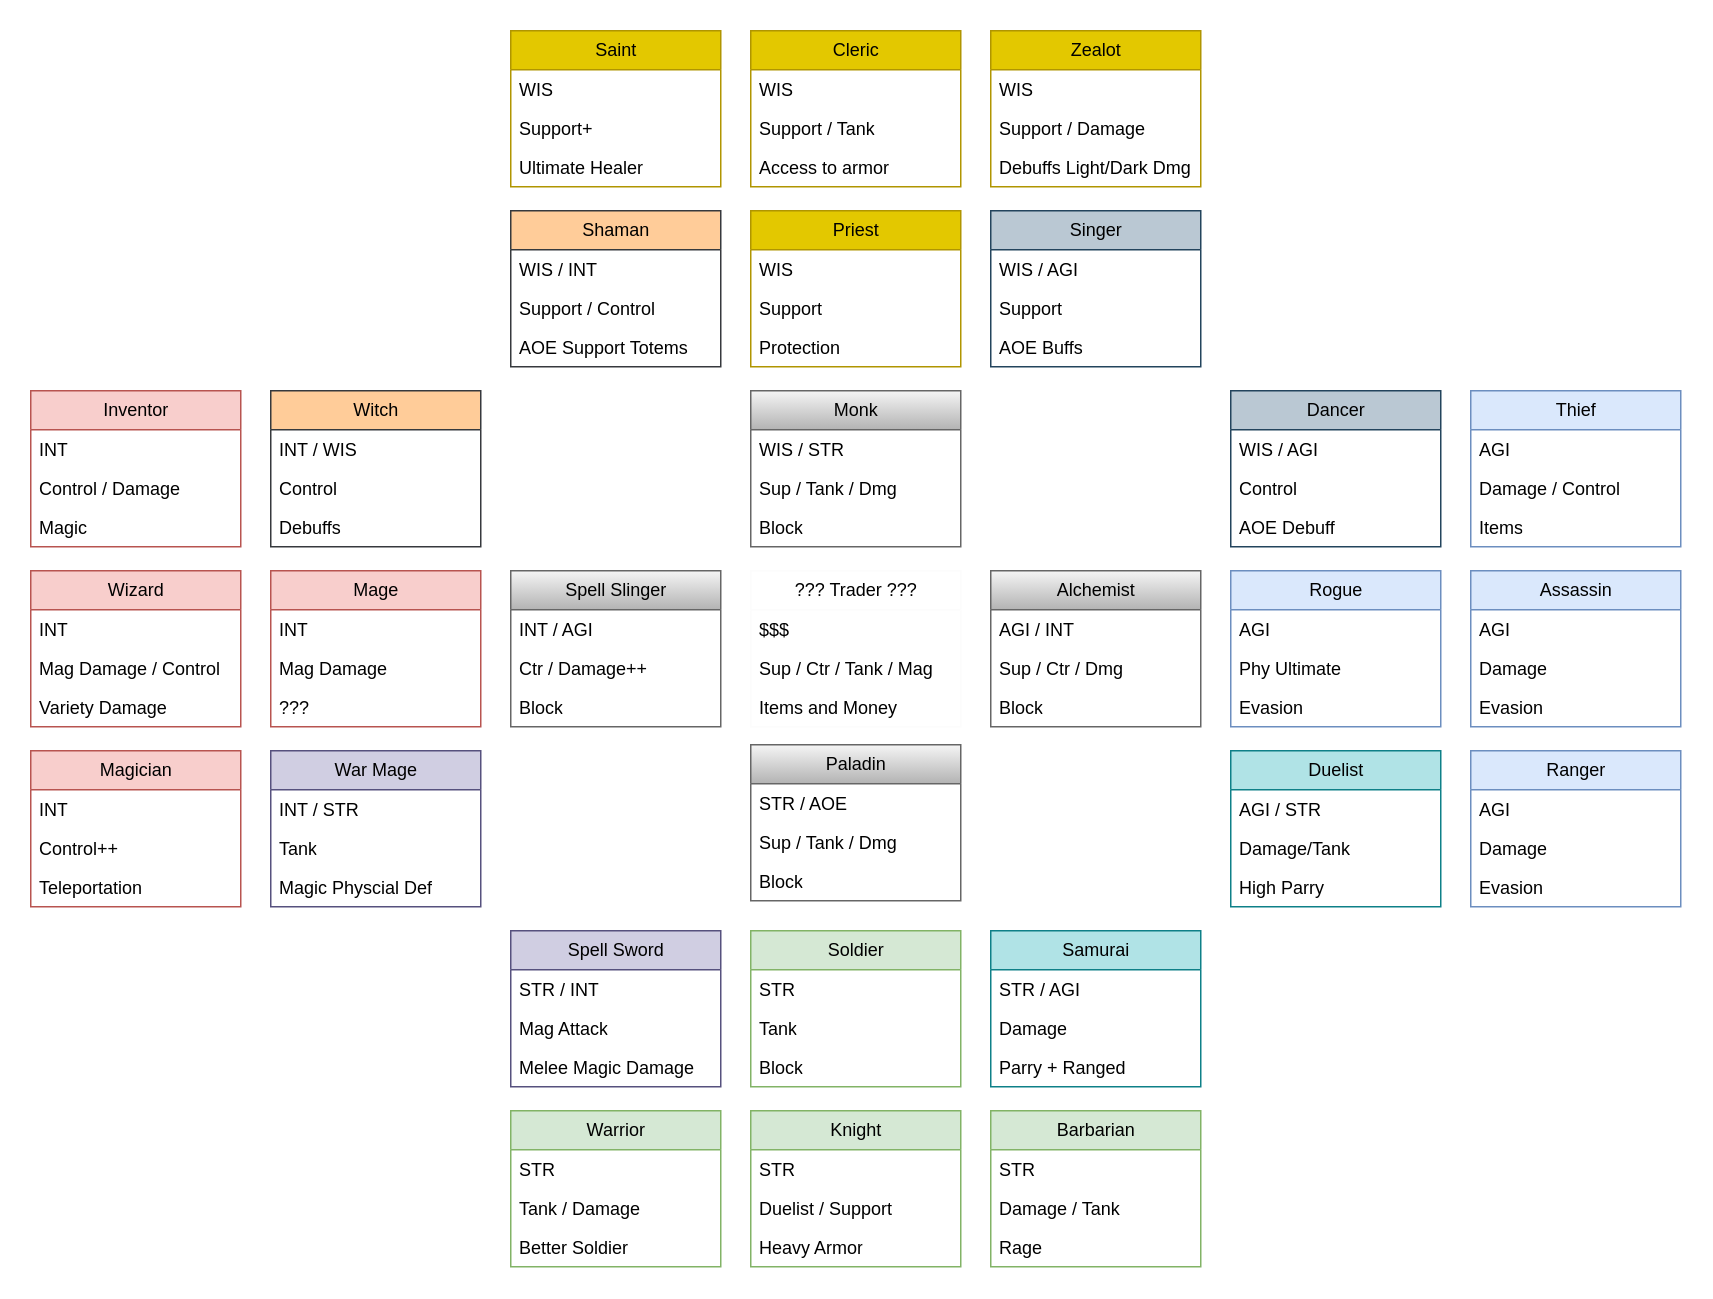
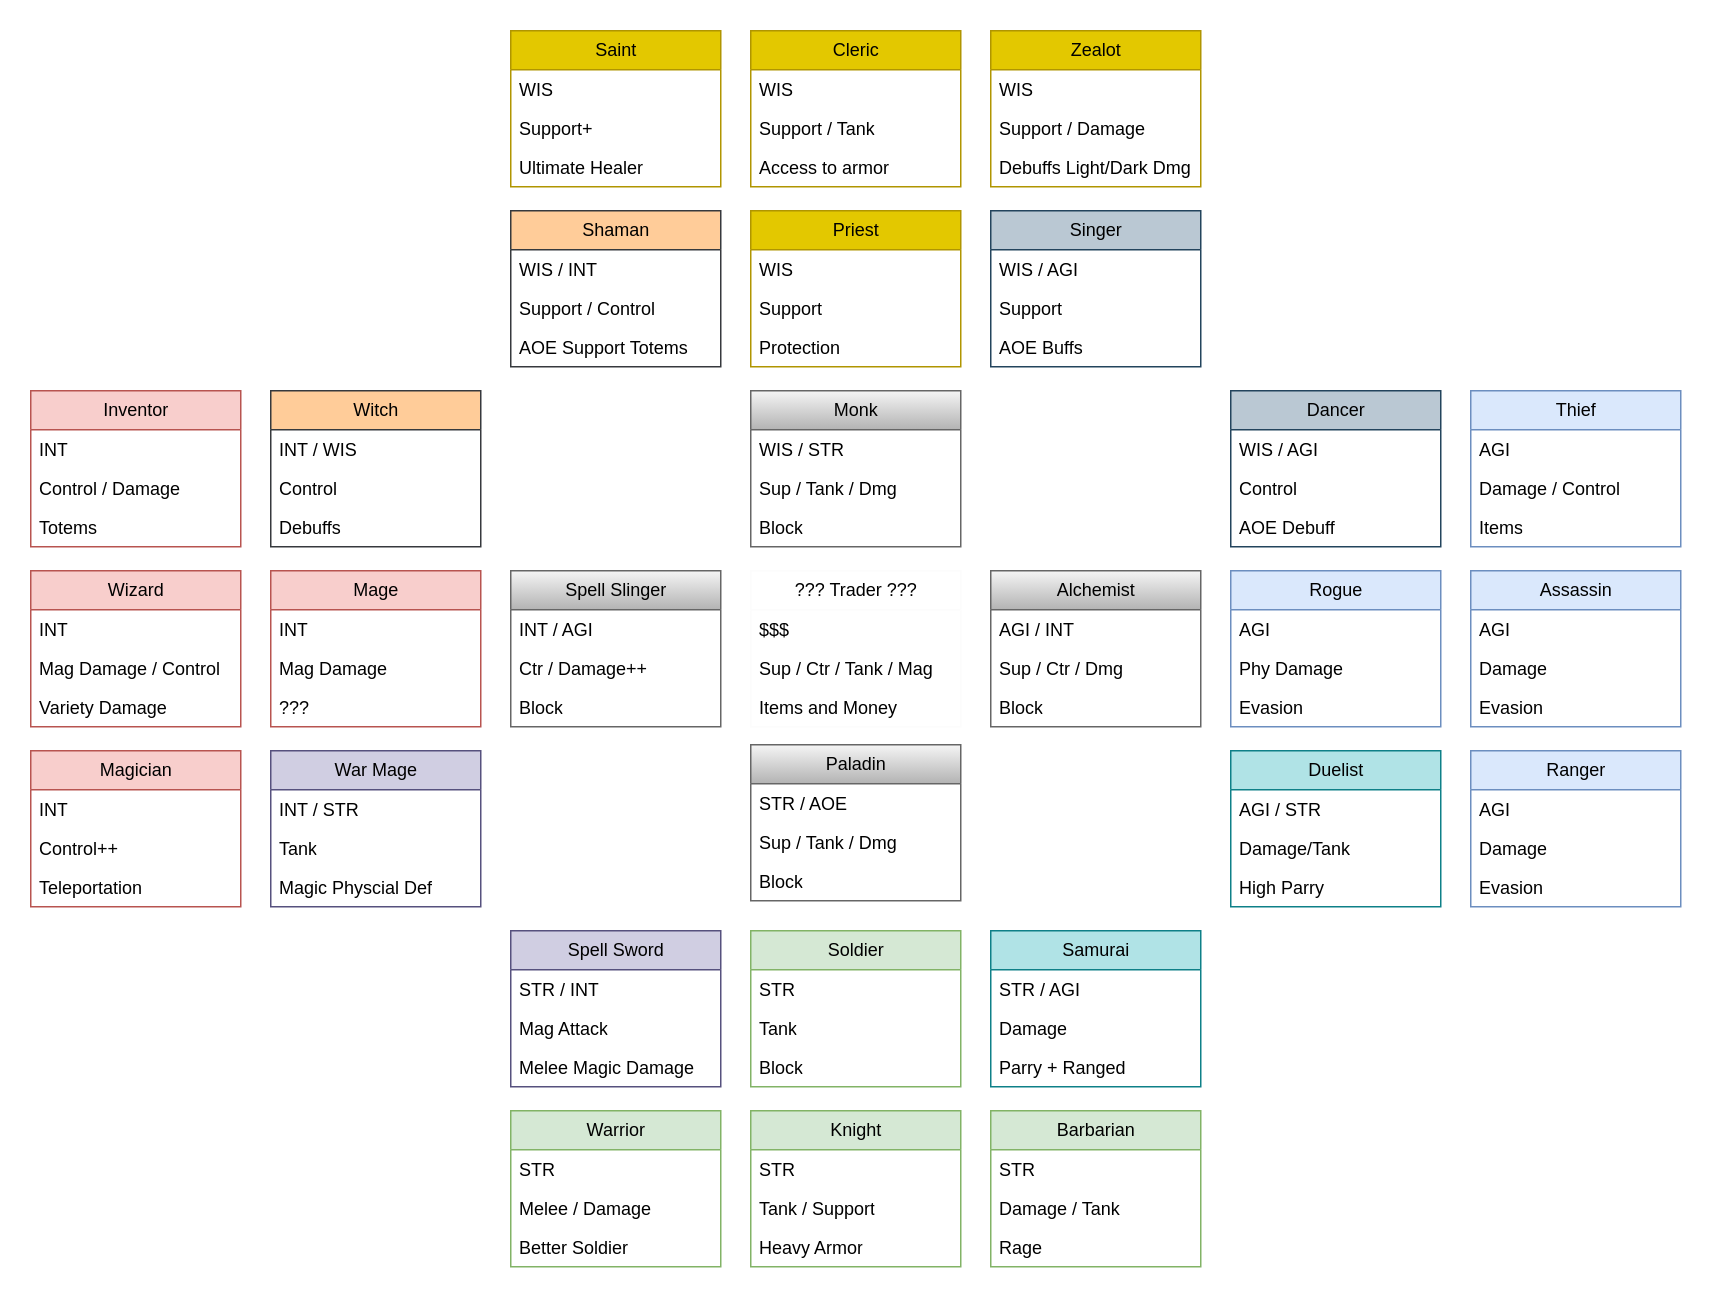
node "Magic": label "Magic" -> "Totems"
node "Phy Ultimate": label "Phy Ultimate" -> "Phy Damage"
node "Tank / Damage": label "Tank / Damage" -> "Melee / Damage"
node "Duelist / Support": label "Duelist / Support" -> "Tank / Support"
